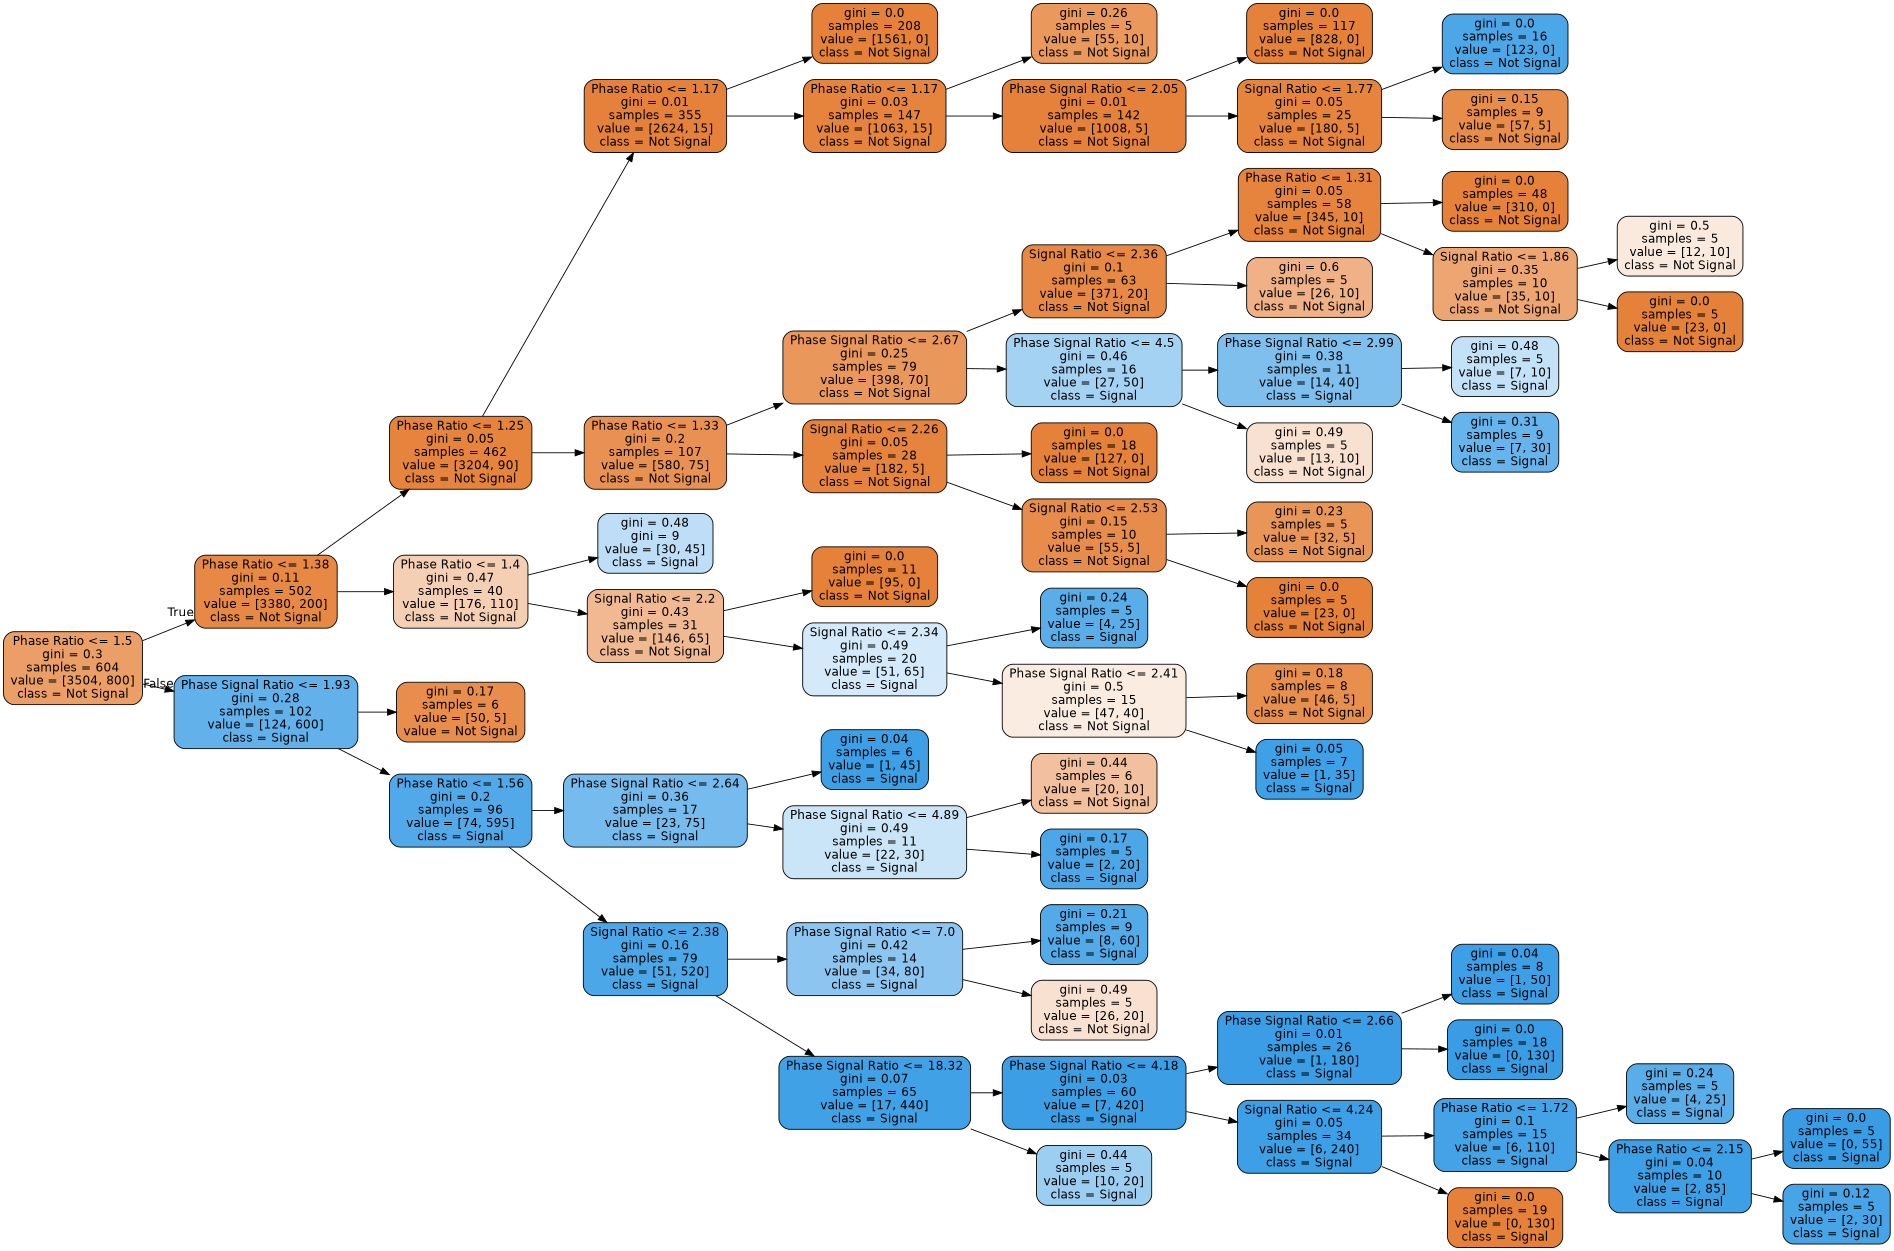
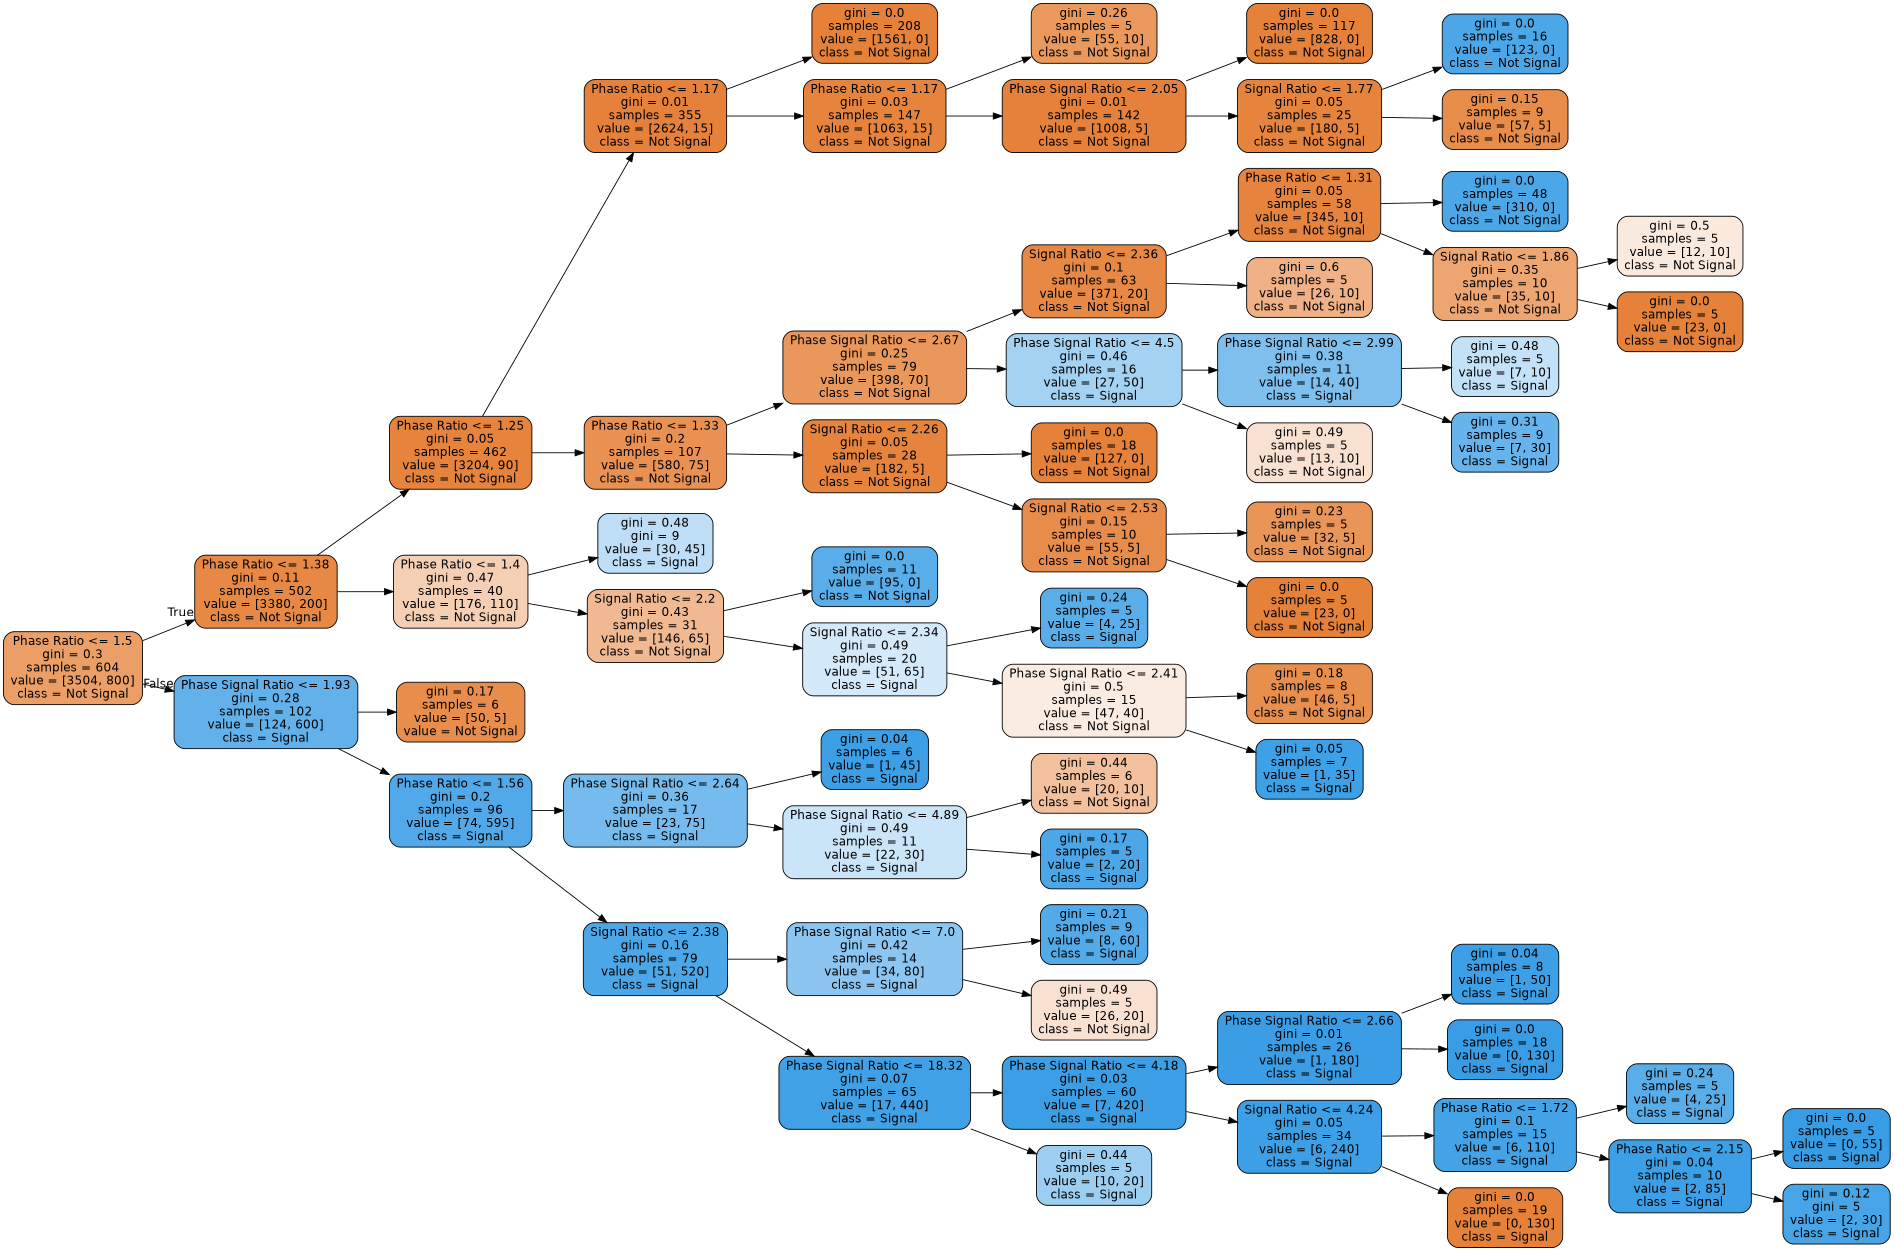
node "gini = 0.0 samples = 48 value = [310, 0] class = Not Signal": fillcolor #e58139ff -> #399de5e6
node "gini = 0.0 samples = 11 value = [95, 0] class = Not Signal": fillcolor #e58139ff -> #399de5d6
node "gini = 0.12 samples = 5 value = [2, 30] class = Signal": label "gini = 0.12 samples = 5 value = [2, 30] class = Signal" -> "gini = 0.12 gini = 5 value = [2, 30] class = Signal"
